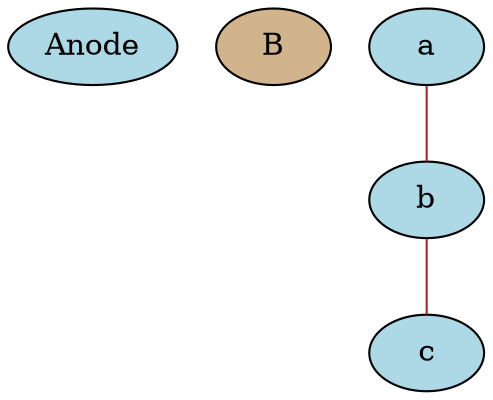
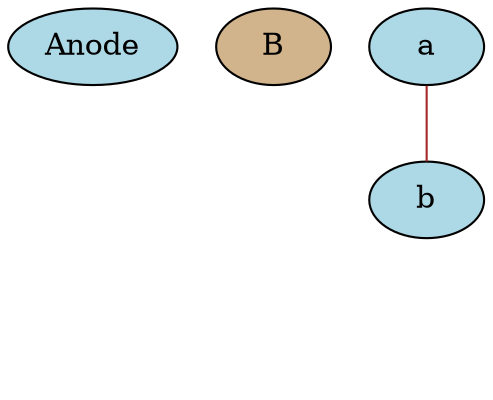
node "c": removed
